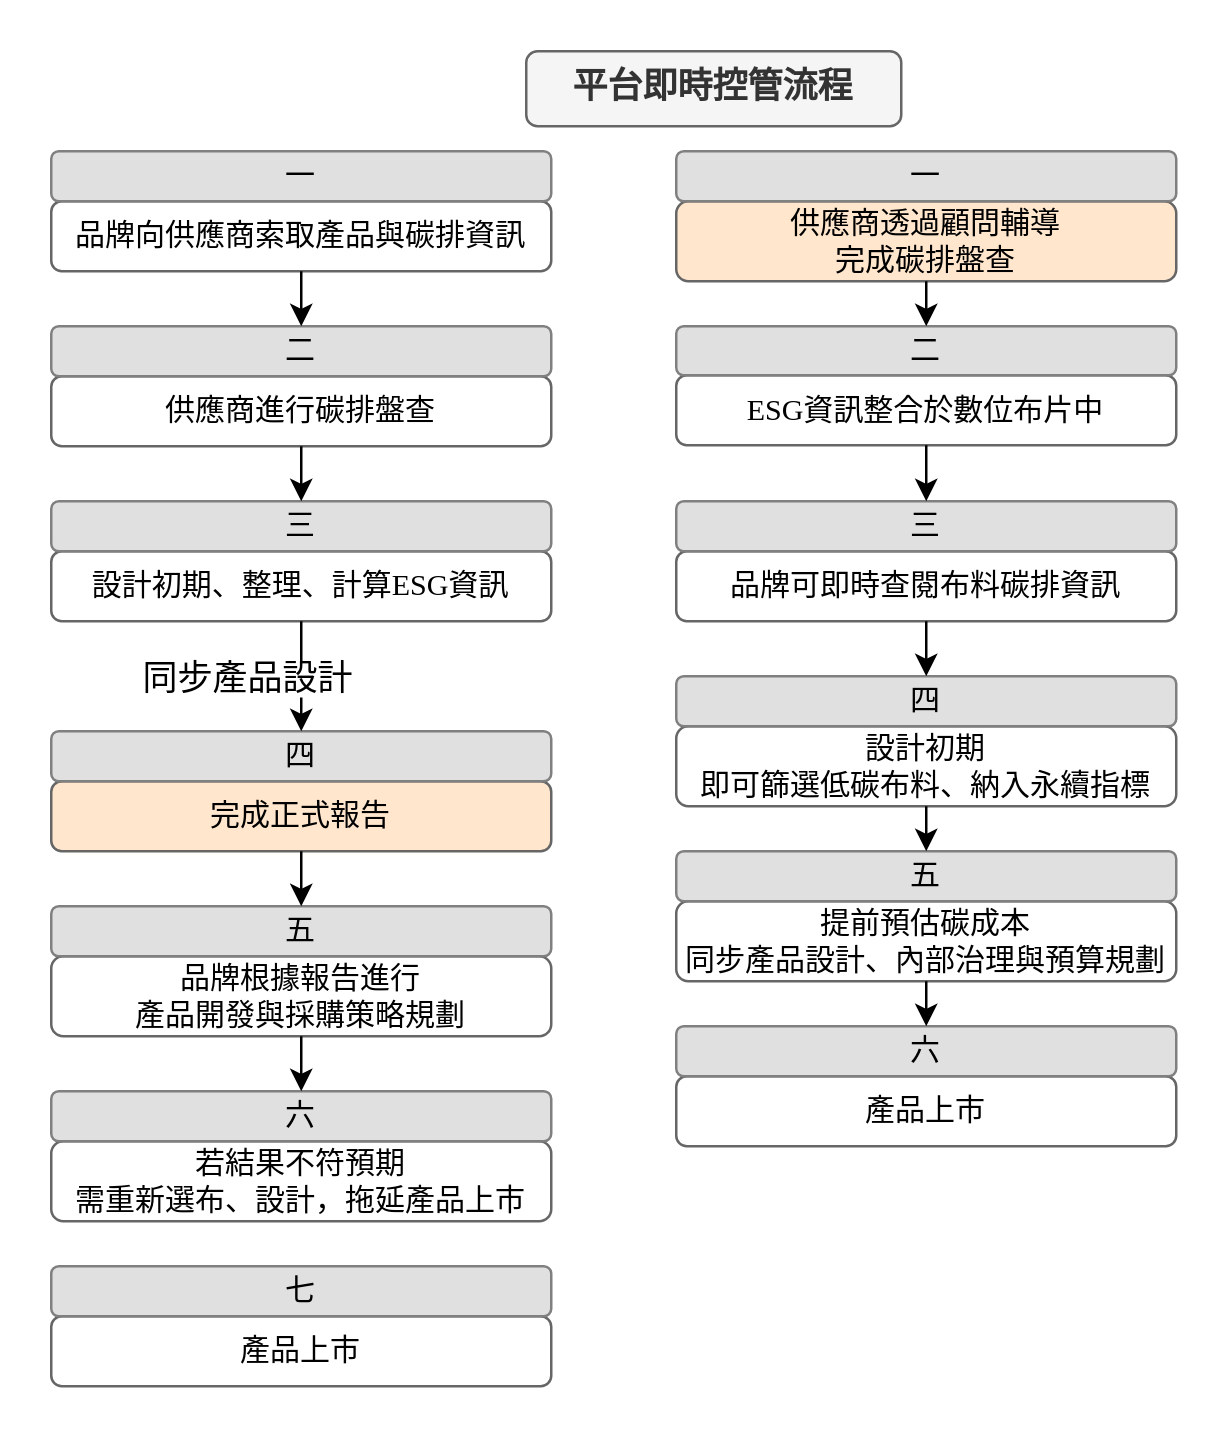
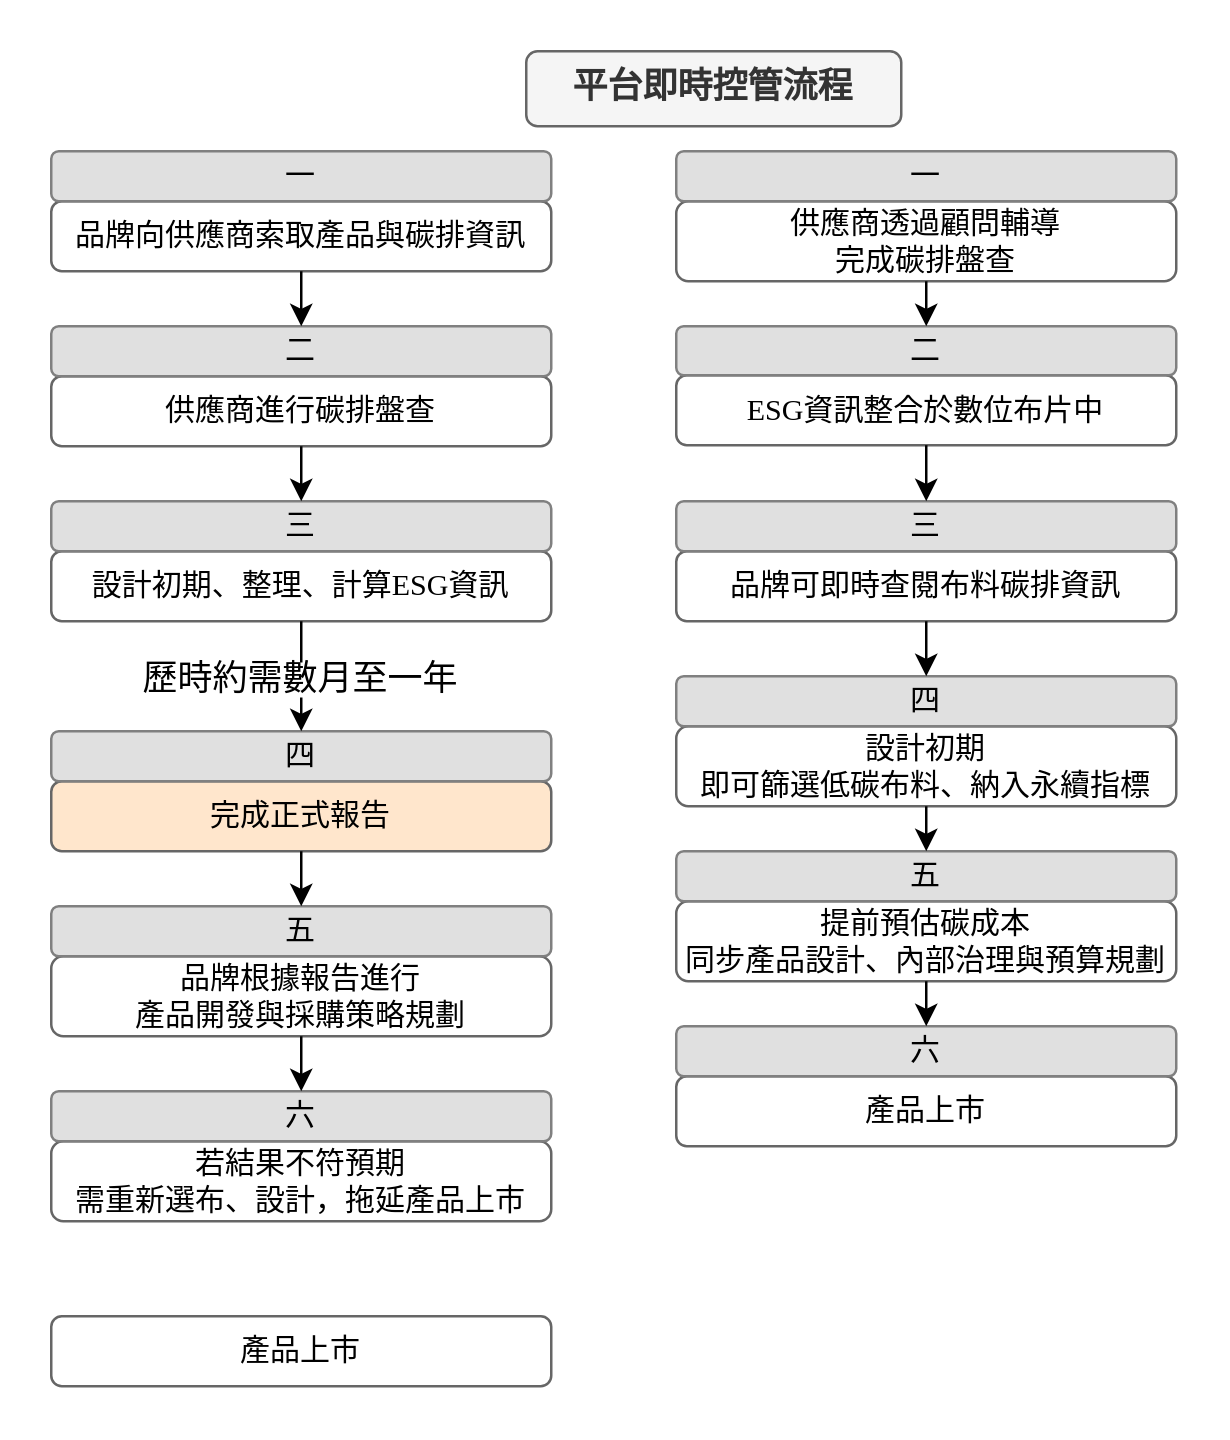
node "供應商透過顧問輔導 完成碳排盤查": fillcolor #ffe6cc -> #ffffff
node "同步產品設計": label "同步產品設計" -> "歷時約需數月至一年"
node "七": removed
